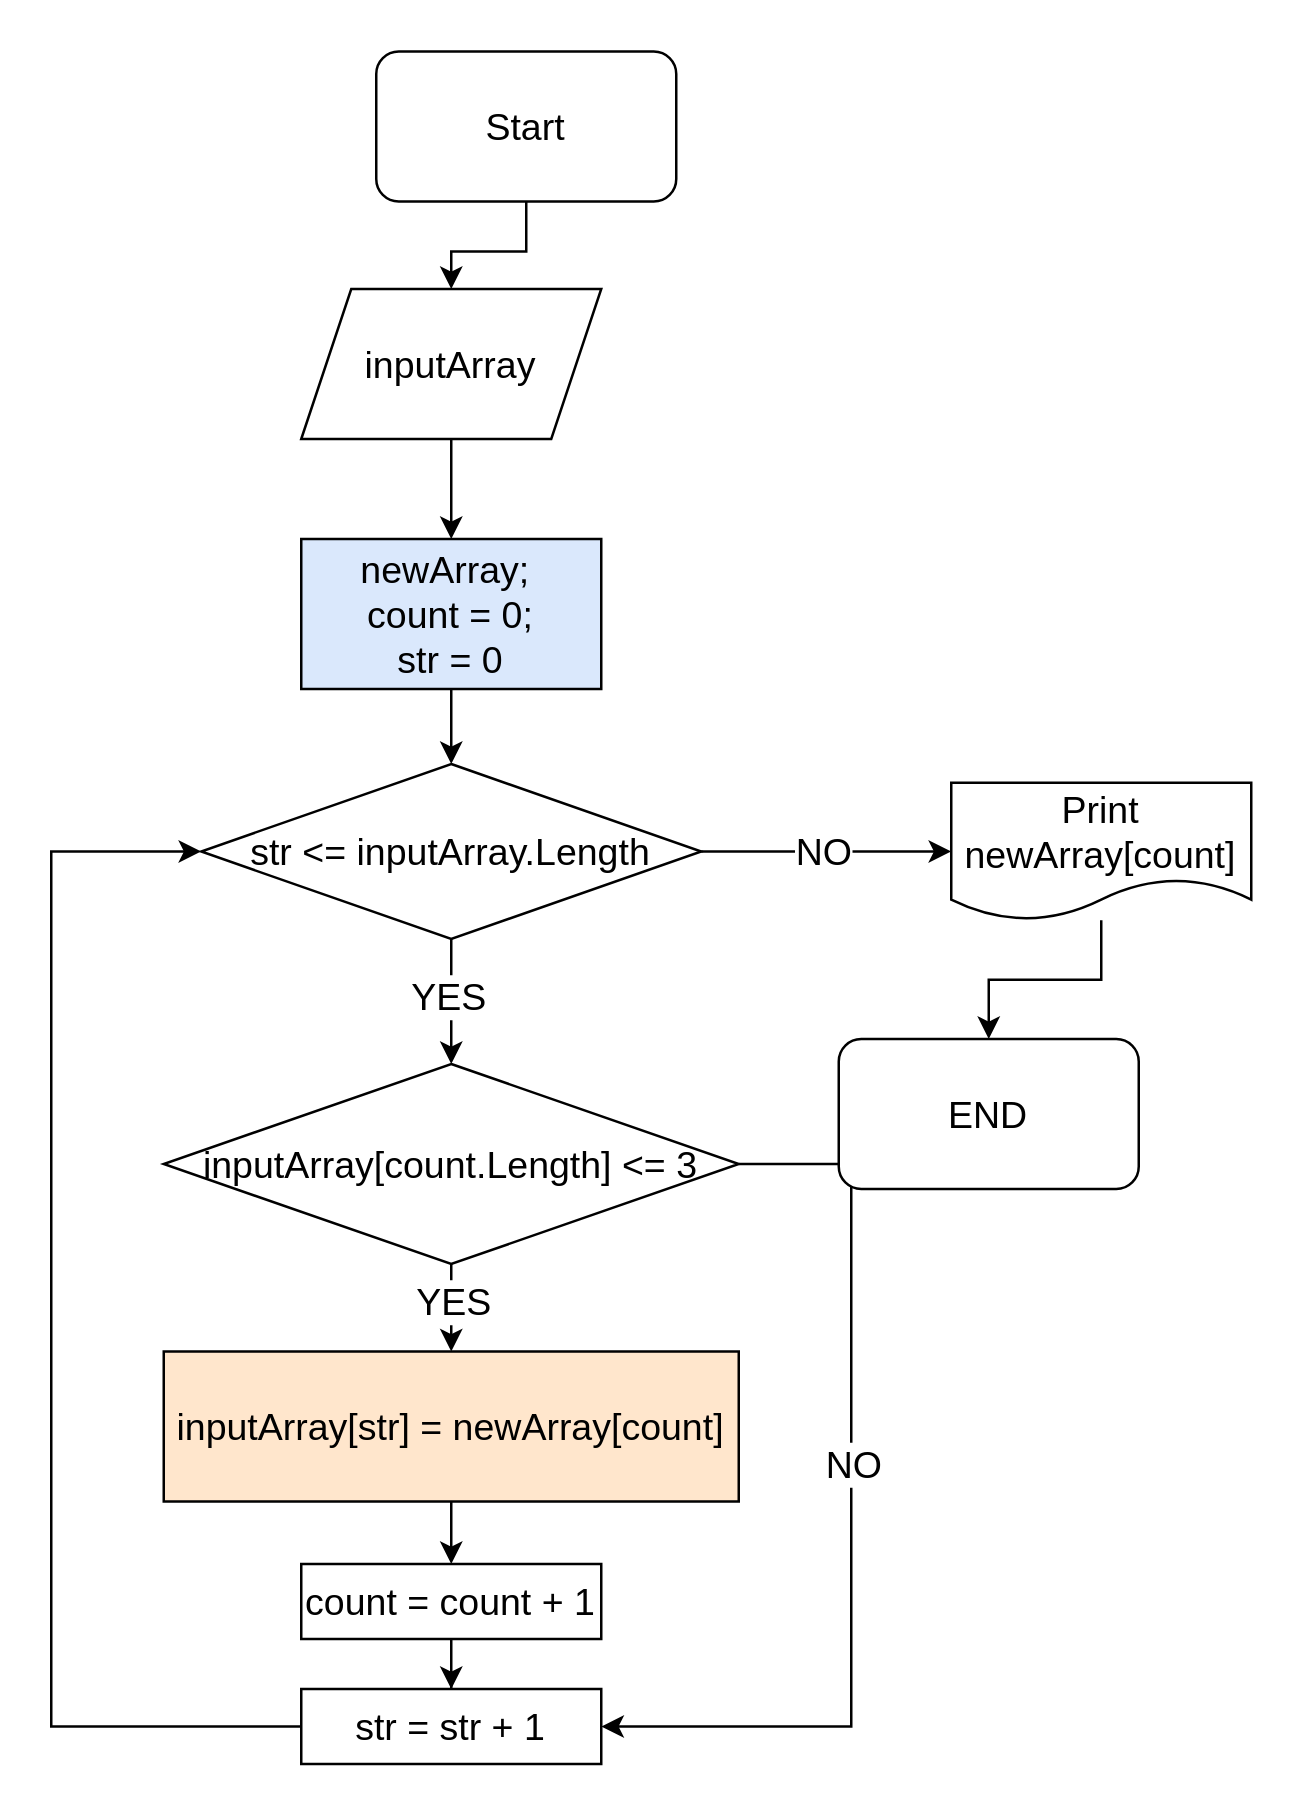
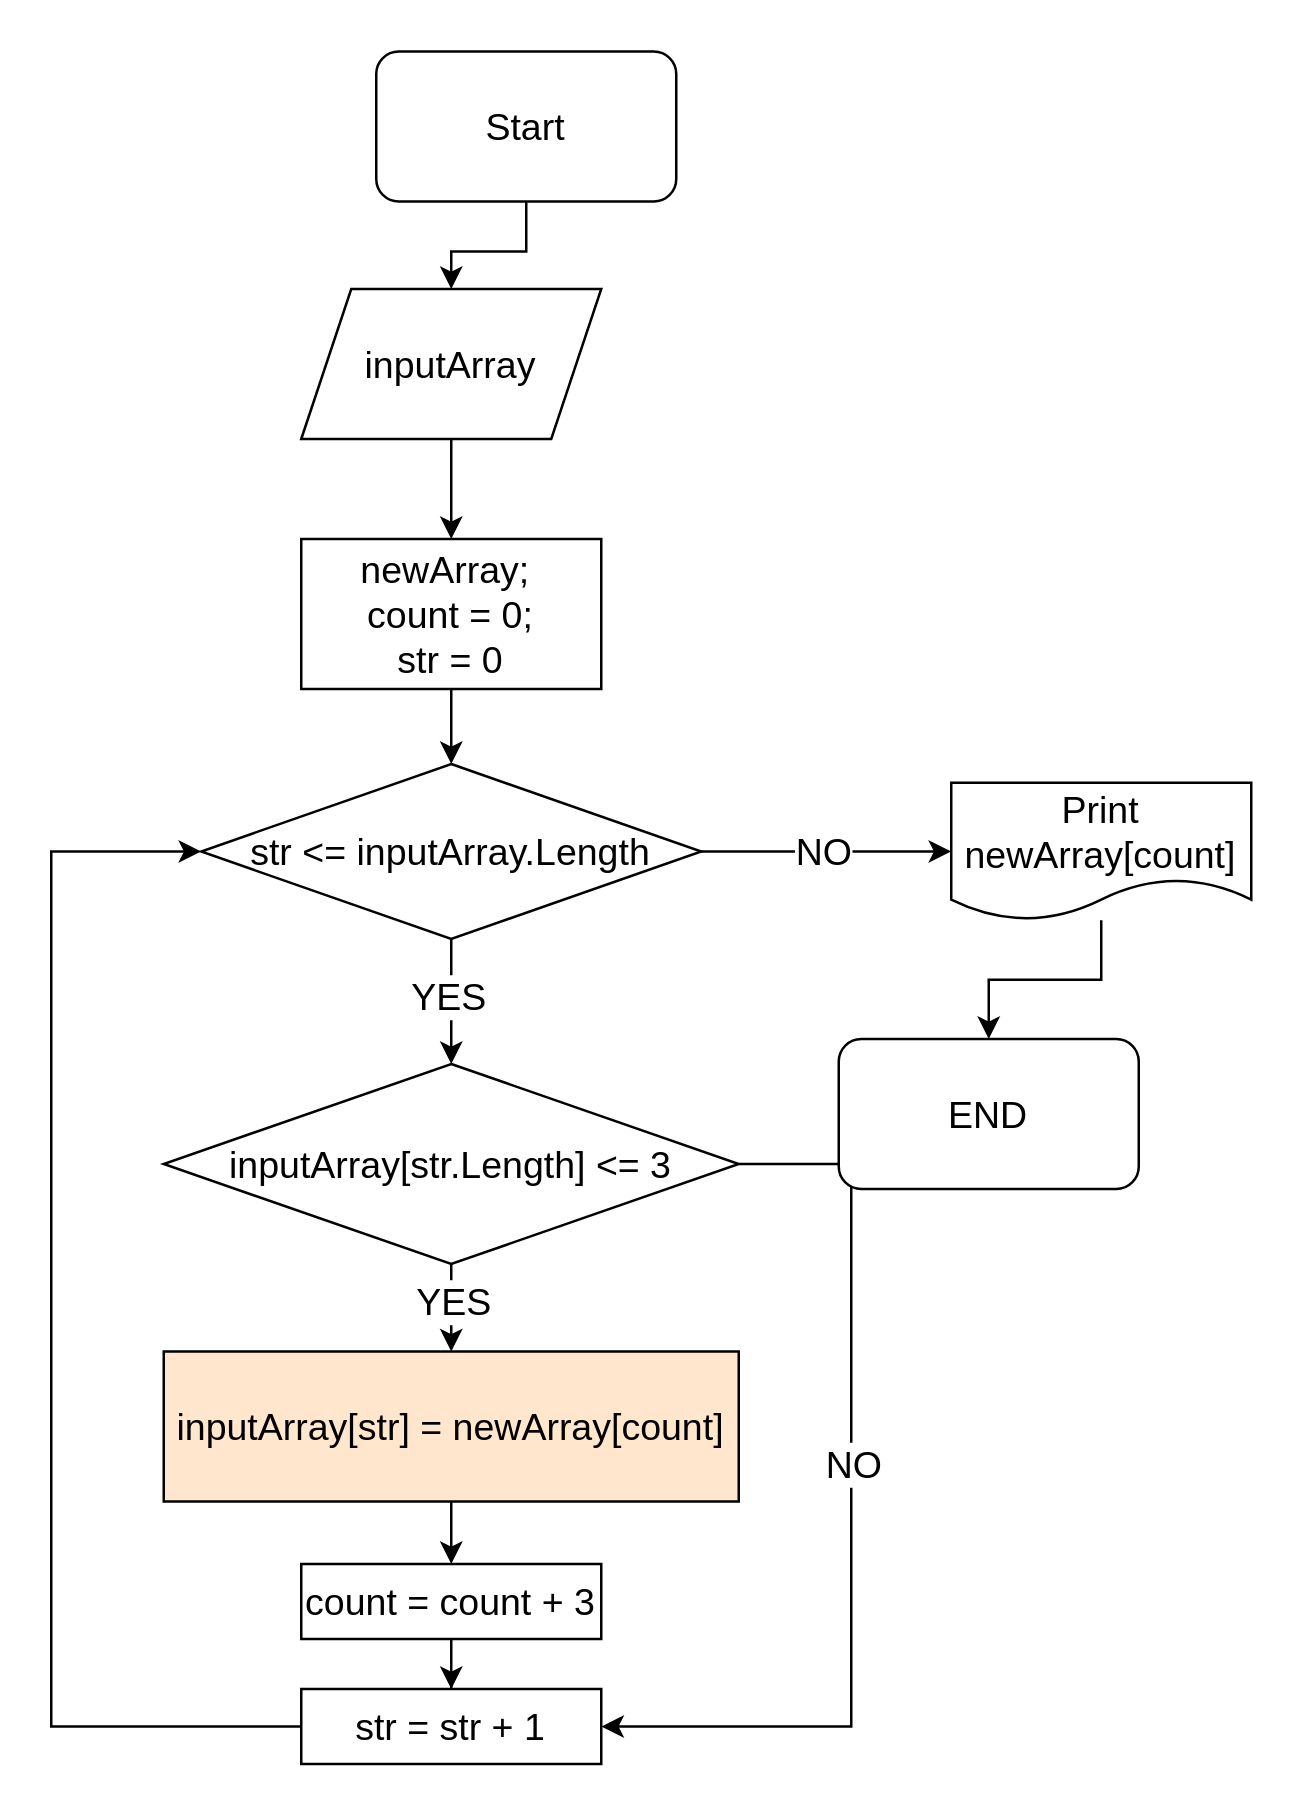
node "newArray; count = 0;str = 0": fillcolor #dae8fc -> #ffffff
node "inputArray[count.Length] <= 3": label "inputArray[count.Length] <= 3" -> "inputArray[str.Length] <= 3"
node "count = count + 1": label "count = count + 1" -> "count = count + 3"
